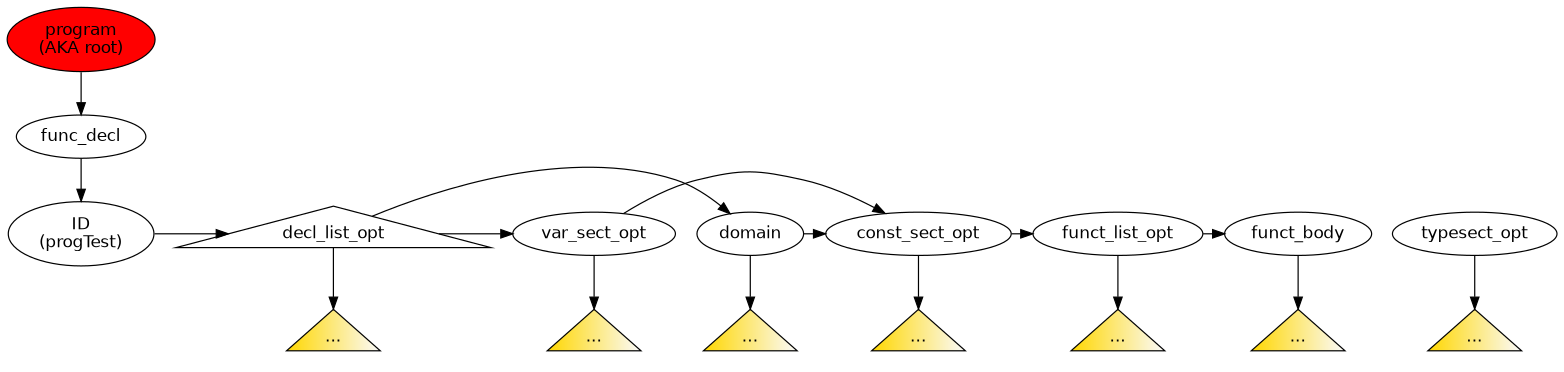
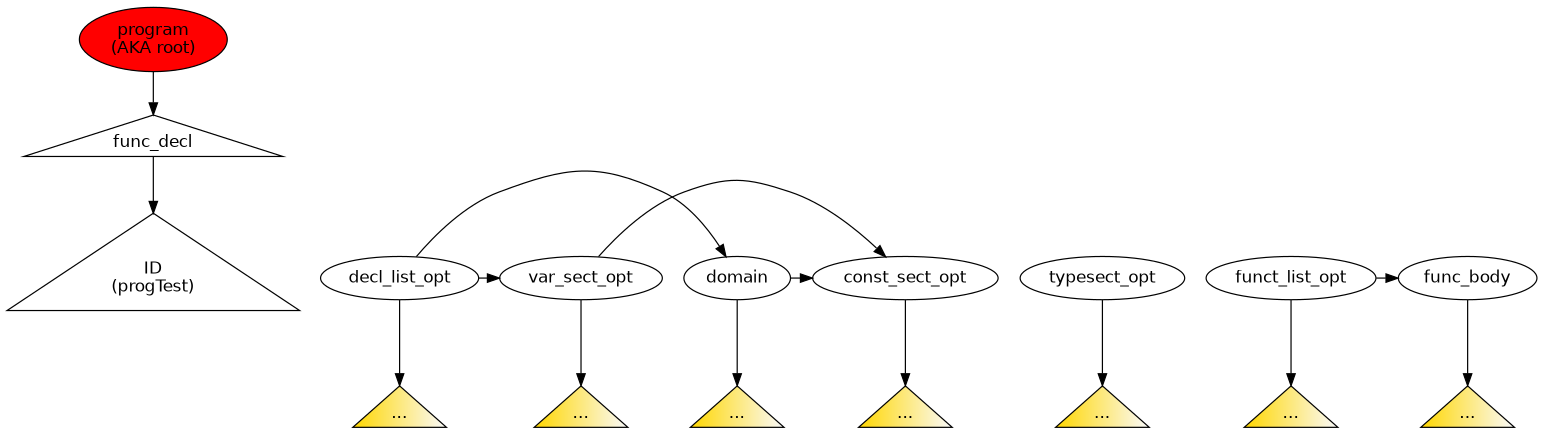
node "func_decl": shape ellipse -> triangle
node "ID (progTest)": shape ellipse -> triangle
edge "ID (progTest)" -> "decl_list_opt": removed
node "decl_list_opt": shape triangle -> ellipse
edge "const_sect_opt" -> "funct_list_opt": removed
node "funct_body": label "funct_body" -> "func_body"
